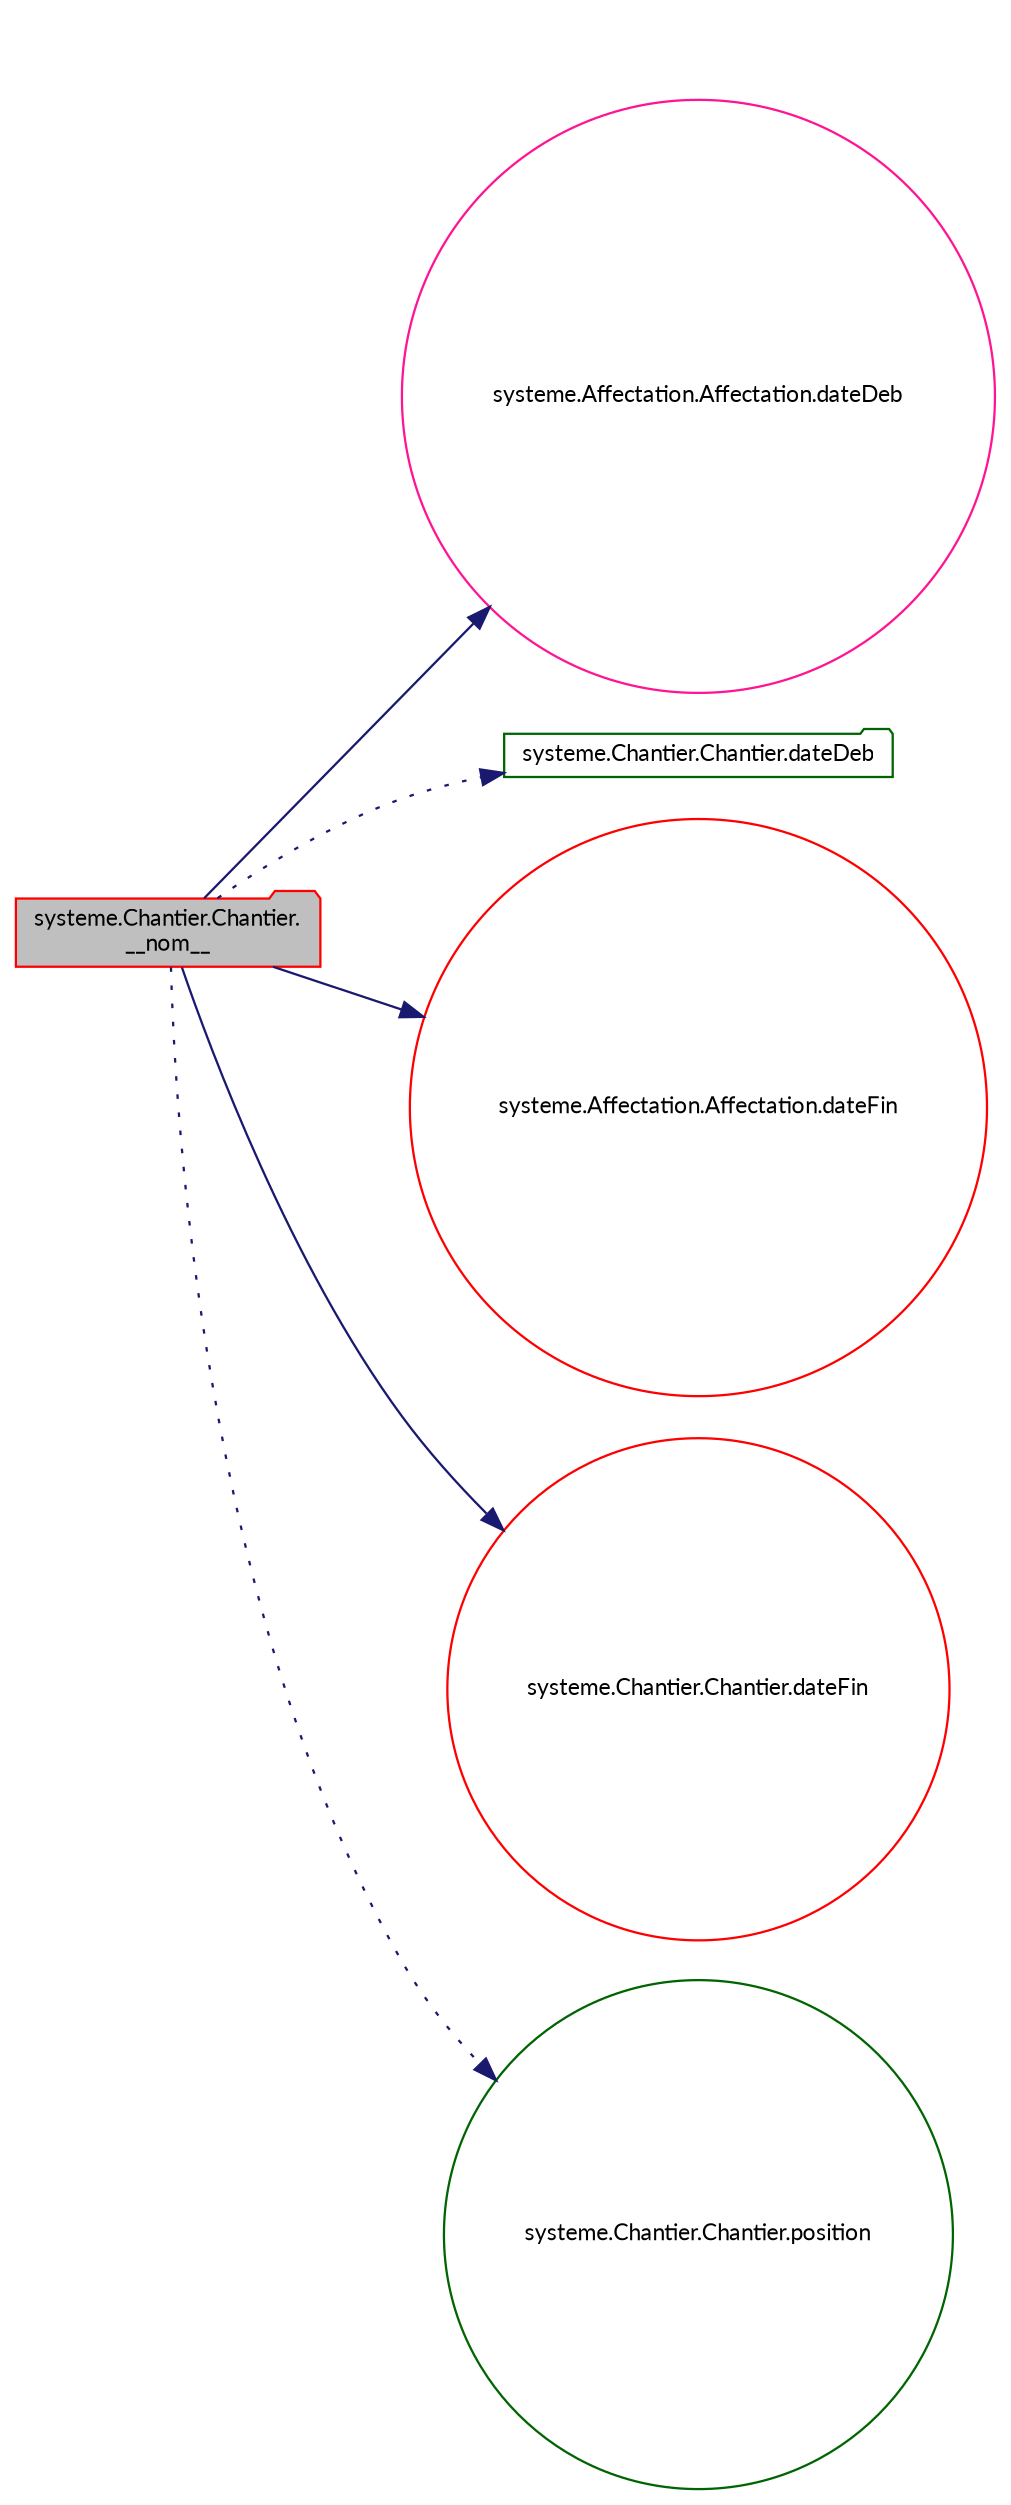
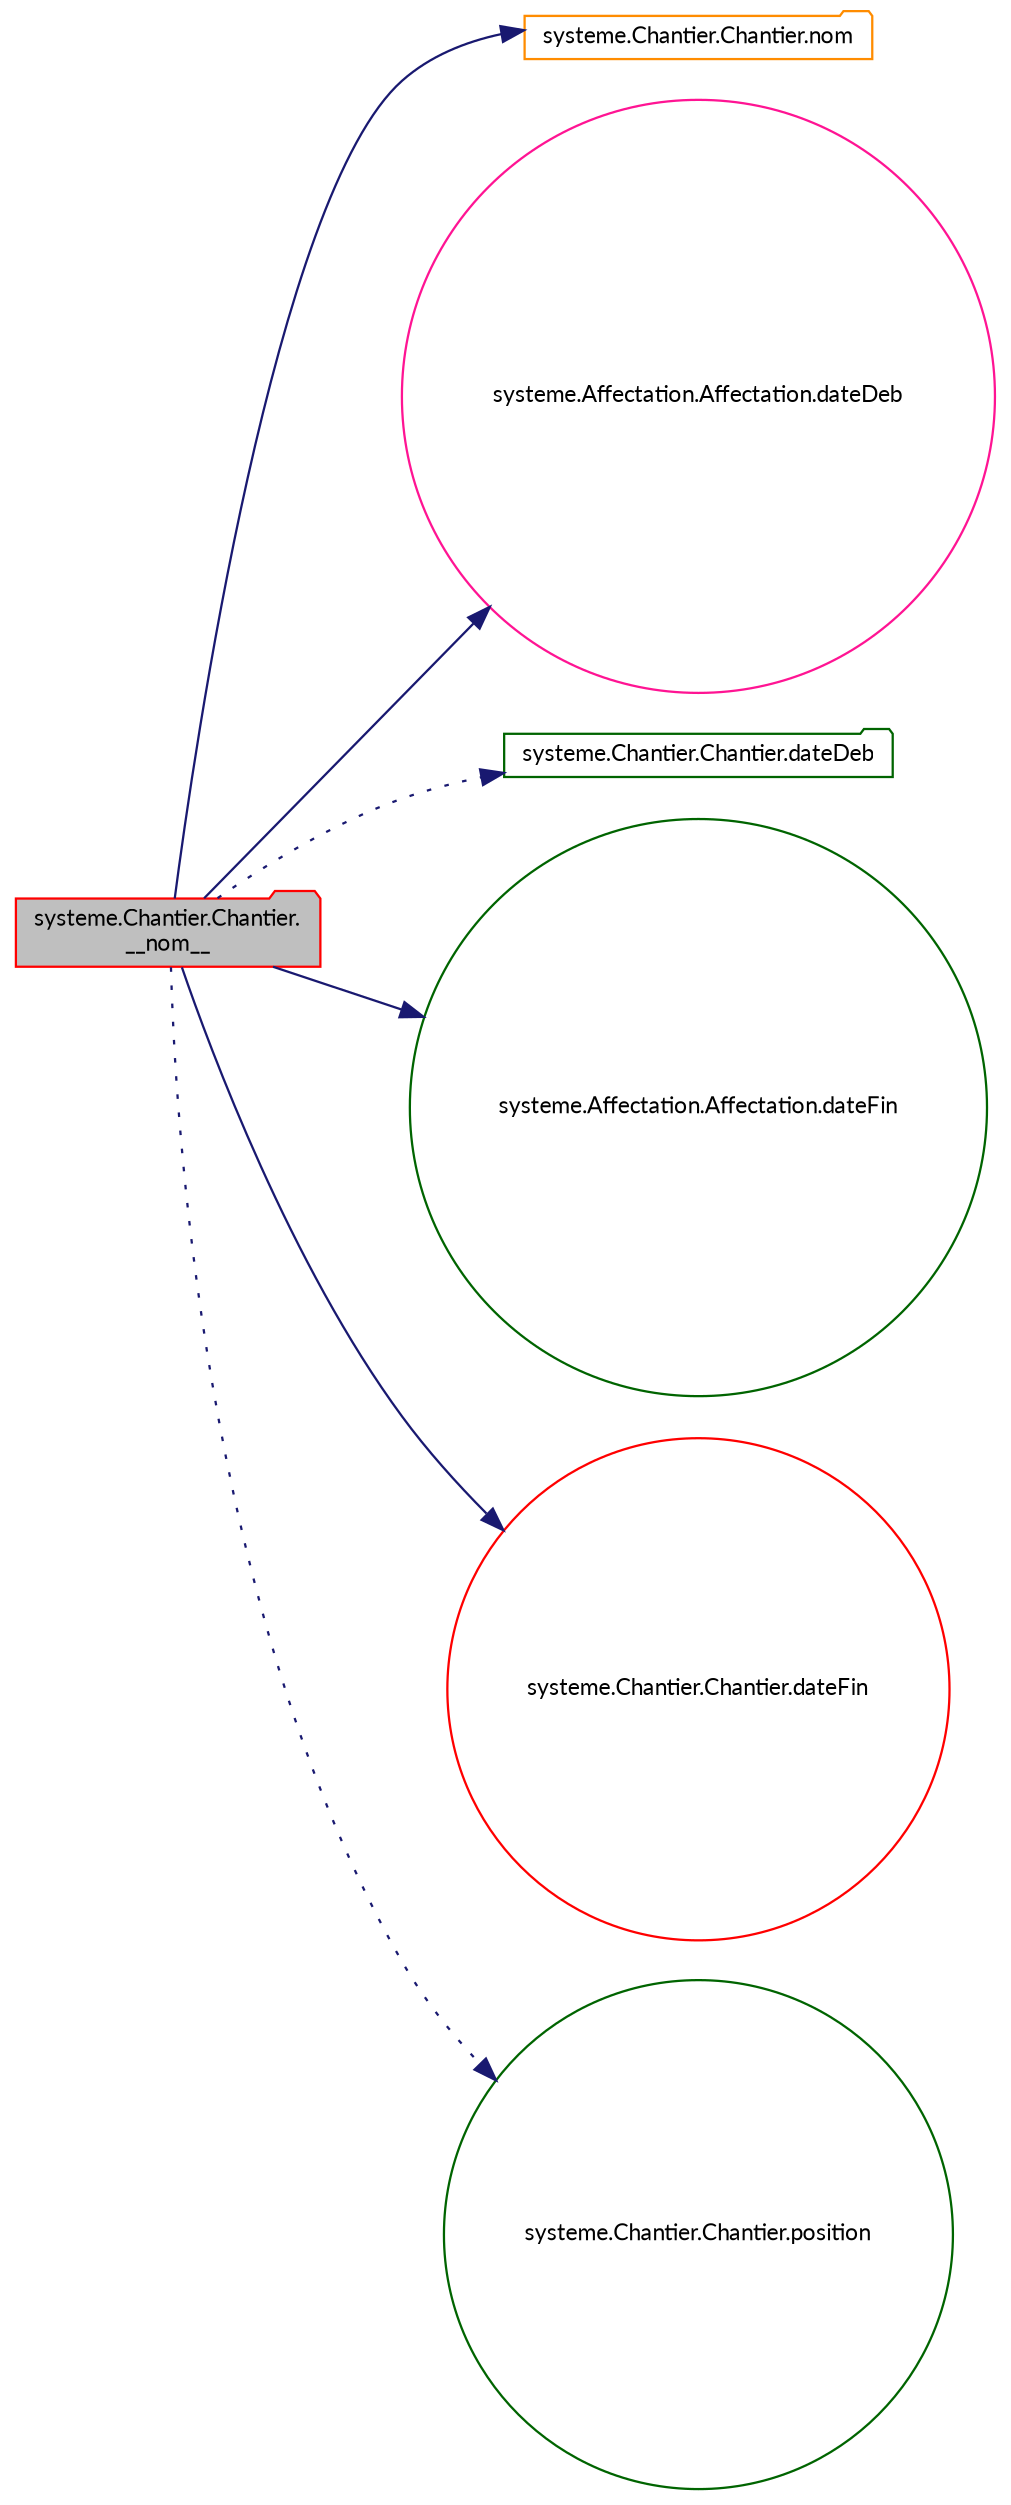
node "systeme.Chantier.Chantier.nom": added
node "systeme.Affectation.Affectation.dateFin": color red -> darkgreen
